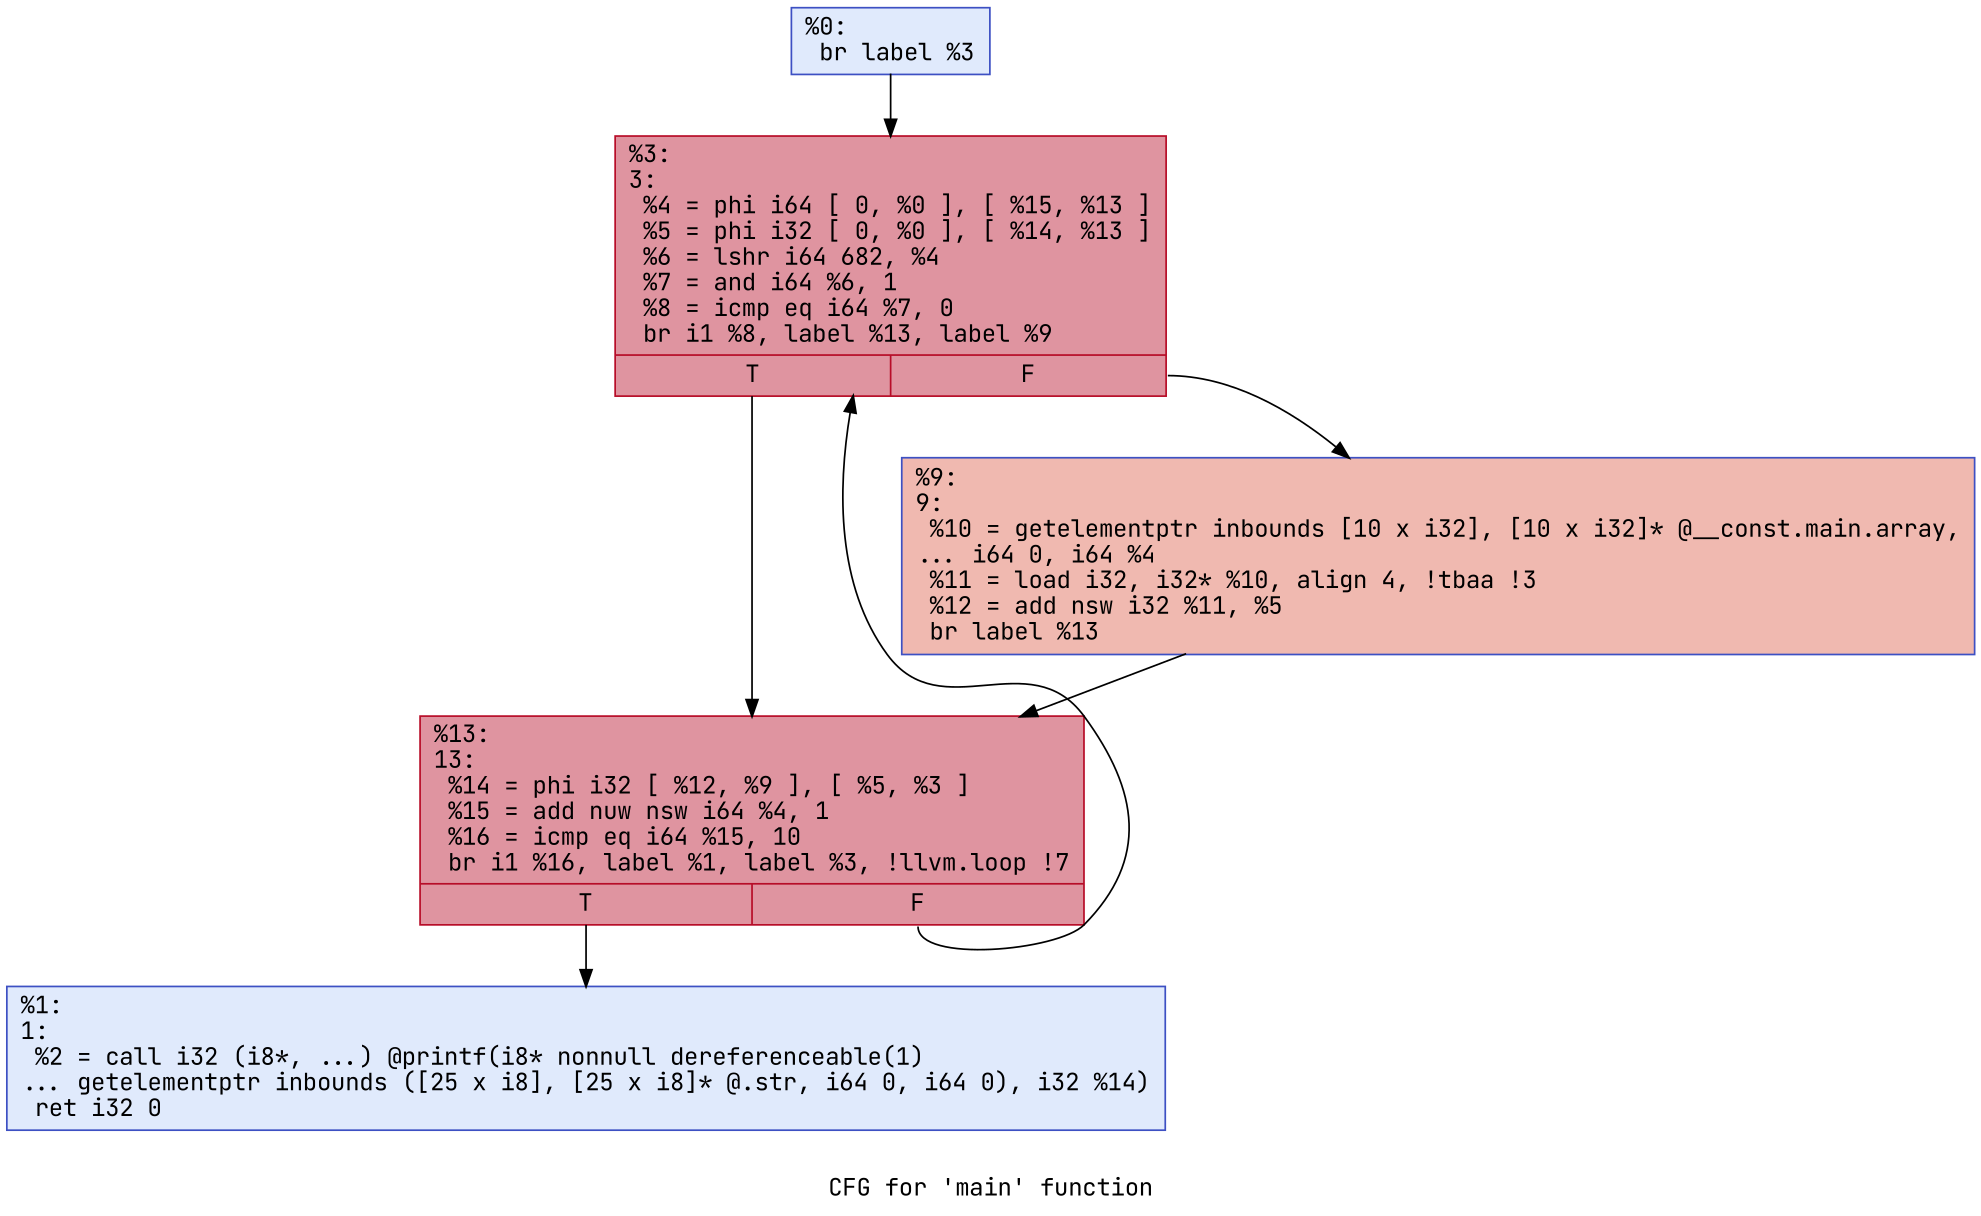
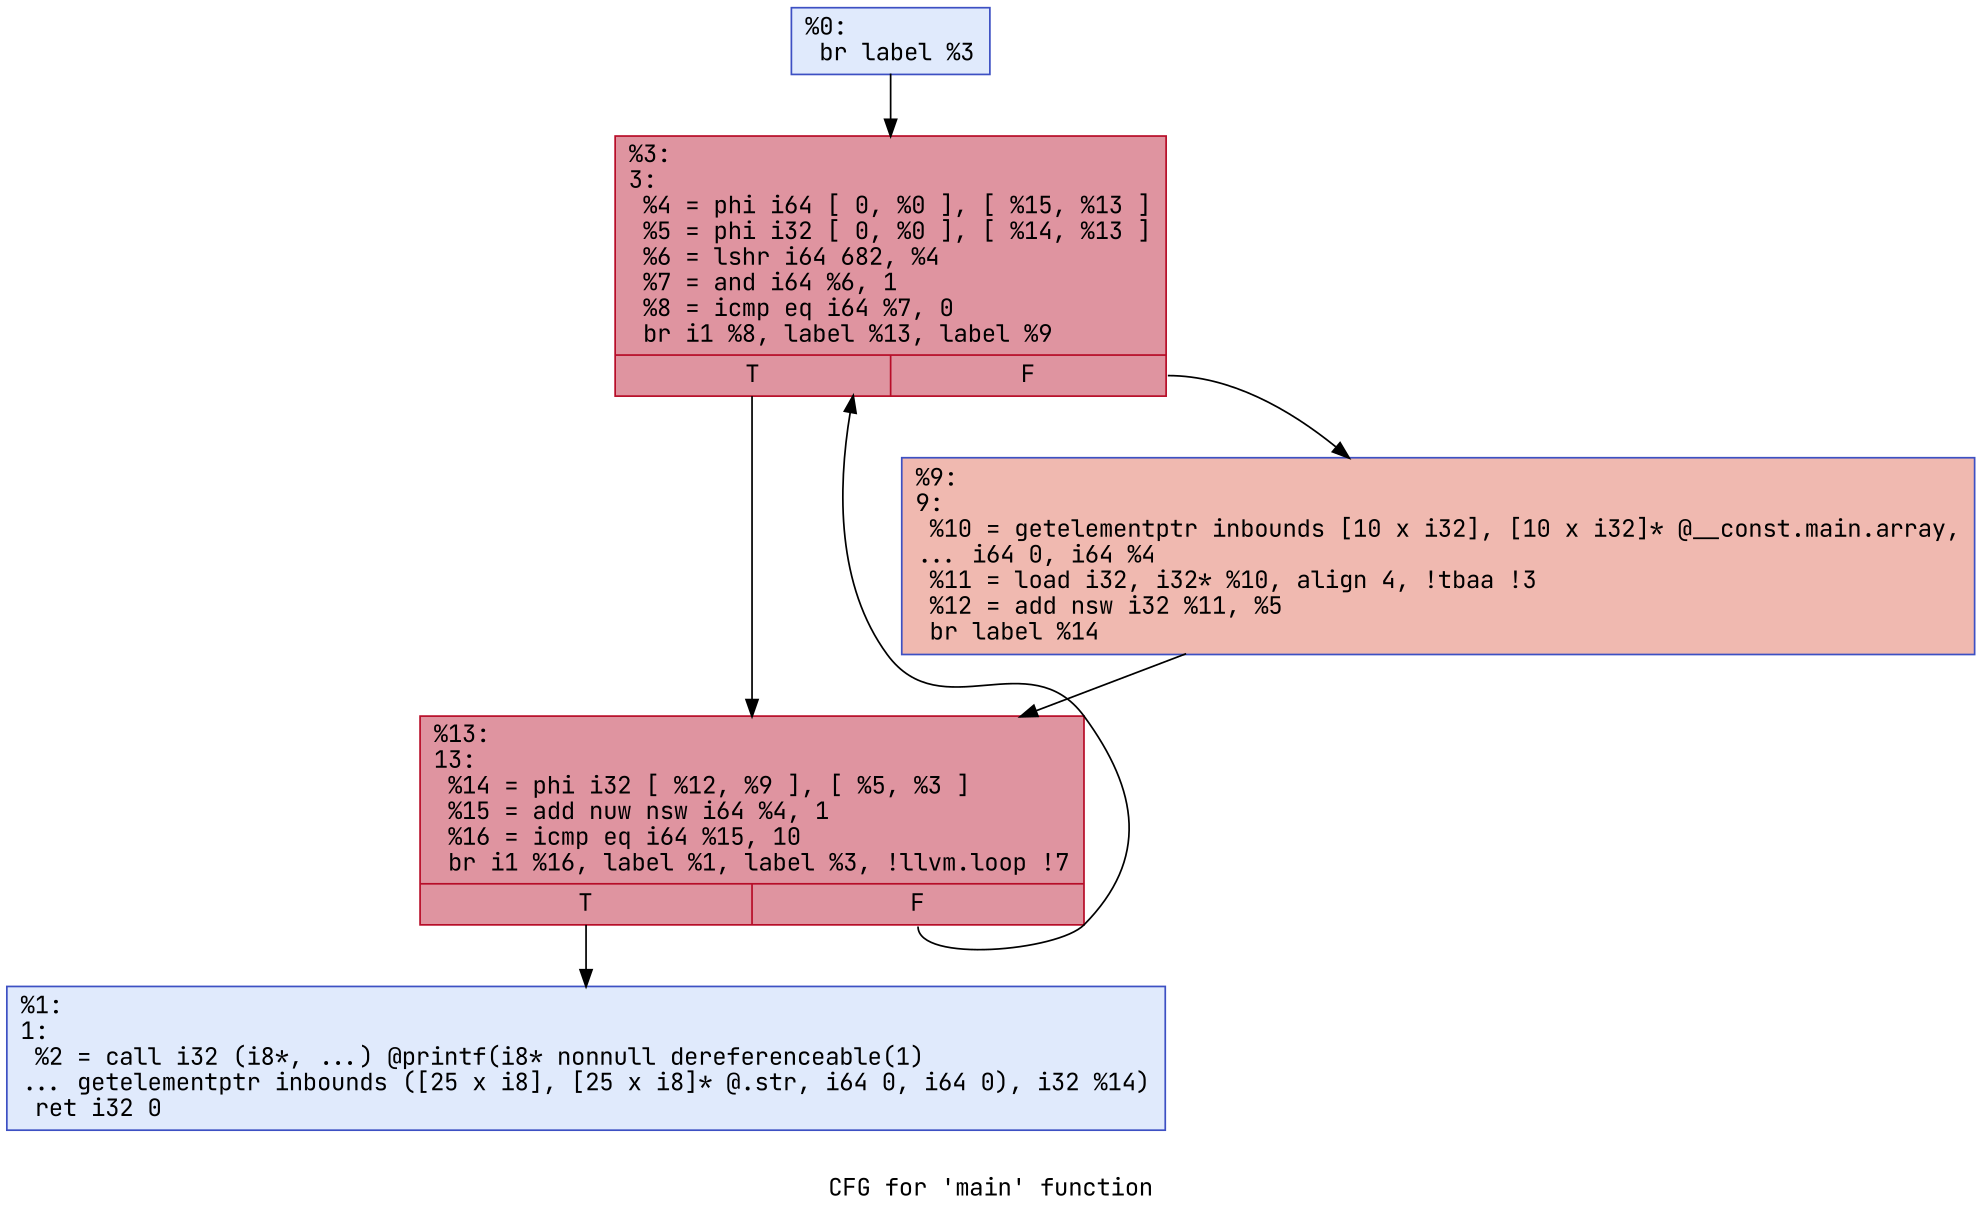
node "%9:": text "br label %13" -> "br label %14"
